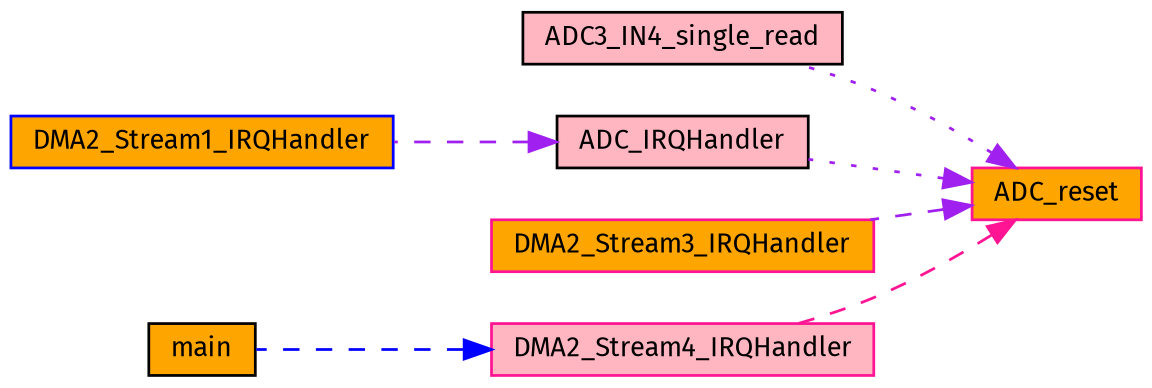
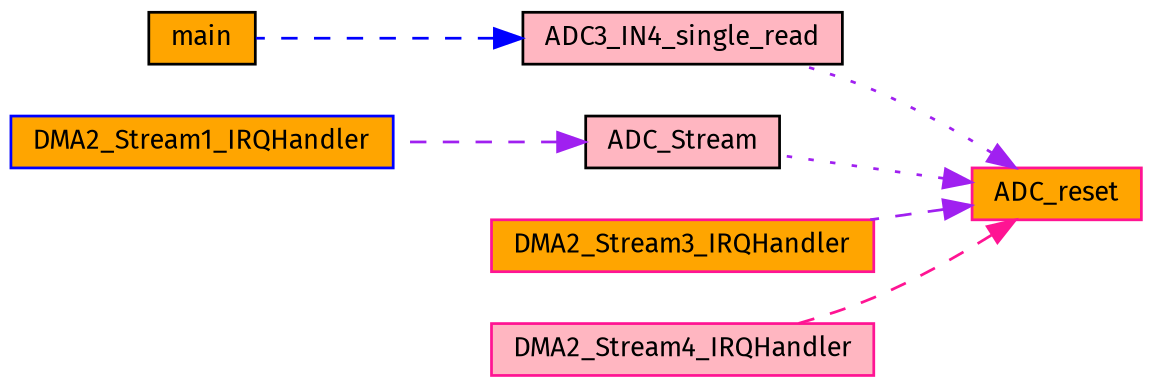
node "ADC_IRQHandler": label "ADC_IRQHandler" -> "ADC_Stream"
edge "main" -> "DMA2_Stream4_IRQHandler": now "main" -> "ADC3_IN4_single_read"
